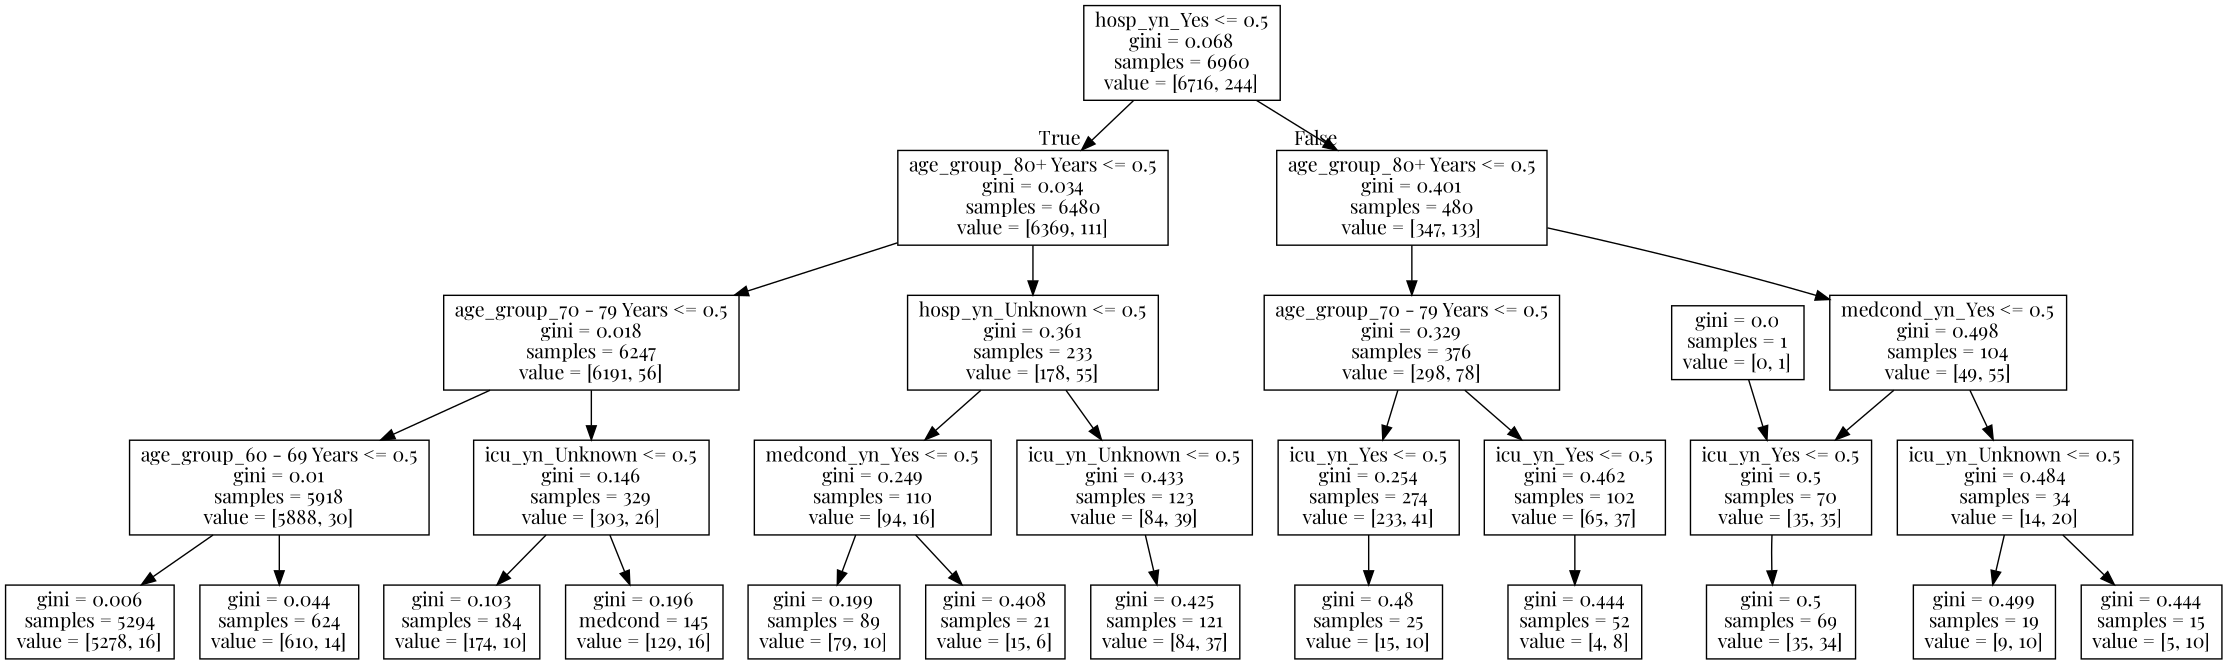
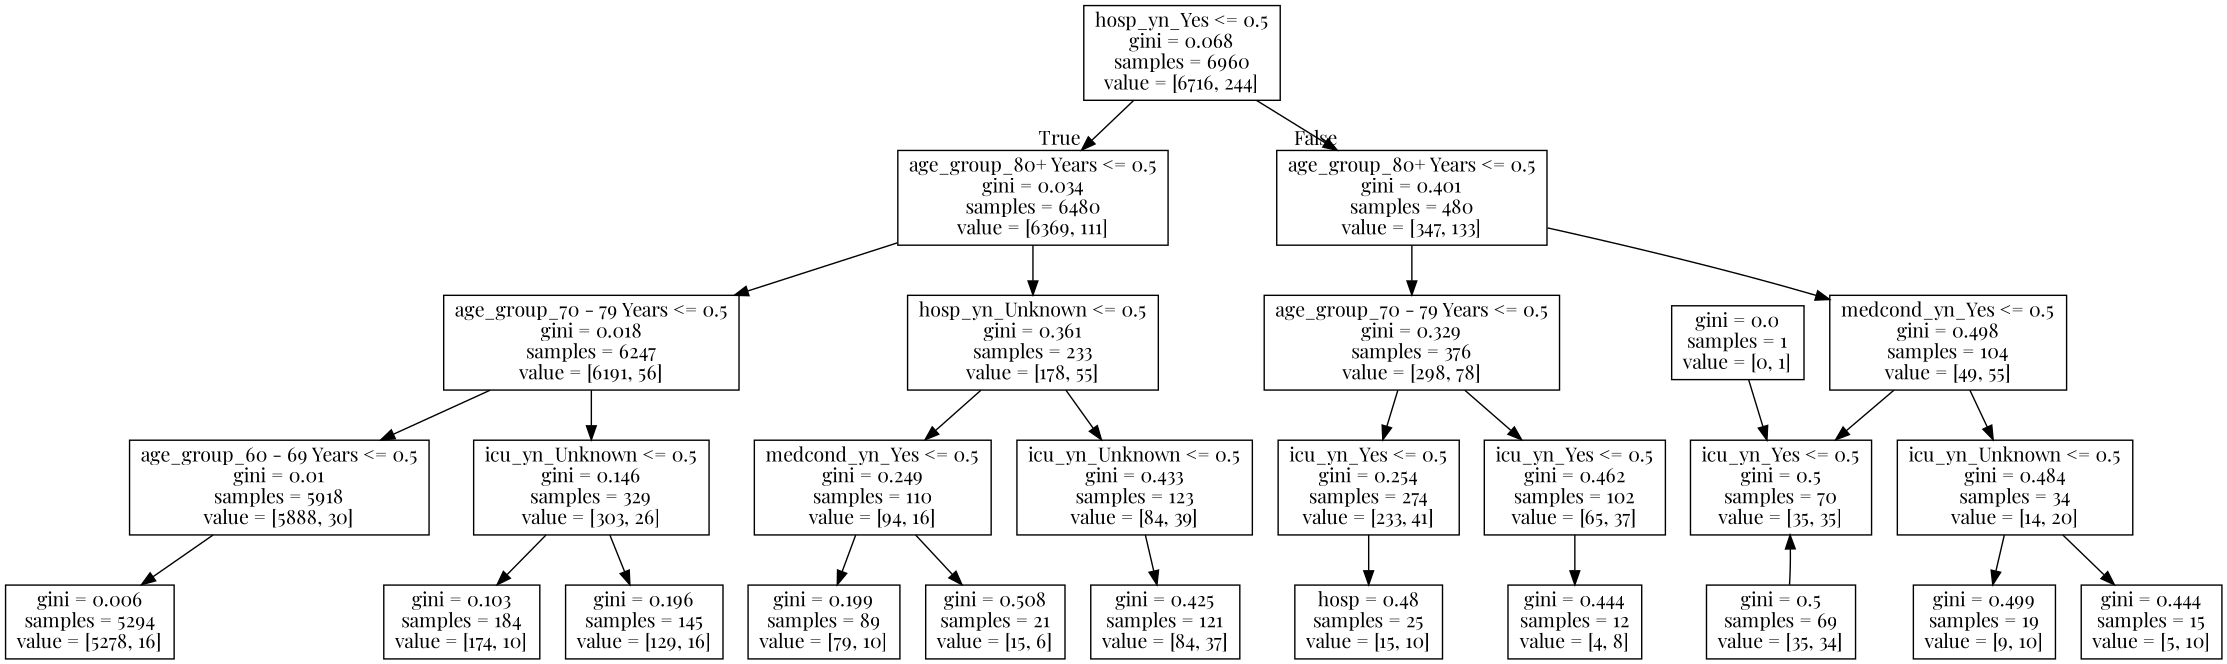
edge "icu_yn_Yes <= 0.5 gini = 0.5 samples = 70 value = [35, 35]" -> "gini = 0.5 samples = 69 value = [35, 34]": reversed
node "gini = 0.044 samples = 624 value = [610, 14]": removed
node "gini = 0.196 medcond = 145 value = [129, 16]": label "gini = 0.196 medcond = 145 value = [129, 16]" -> "gini = 0.196 samples = 145 value = [129, 16]"
node "gini = 0.408 samples = 21 value = [15, 6]": label "gini = 0.408 samples = 21 value = [15, 6]" -> "gini = 0.508 samples = 21 value = [15, 6]"
node "gini = 0.48 samples = 25 value = [15, 10]": label "gini = 0.48 samples = 25 value = [15, 10]" -> "hosp = 0.48 samples = 25 value = [15, 10]"
node "gini = 0.444 samples = 52 value = [4, 8]": label "gini = 0.444 samples = 52 value = [4, 8]" -> "gini = 0.444 samples = 12 value = [4, 8]"
